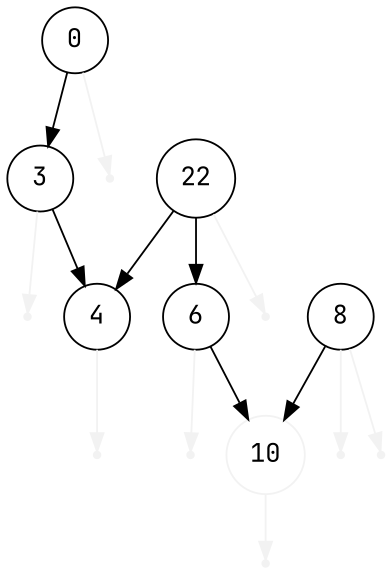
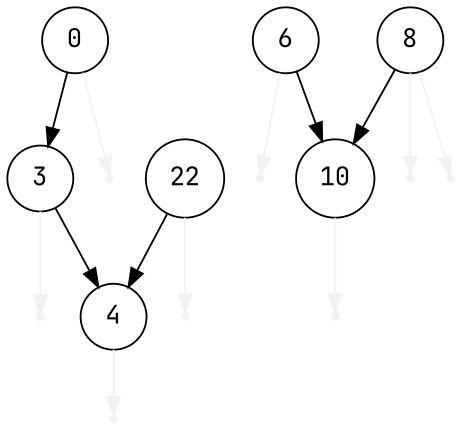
edge "22" -> "6": removed
node "10": color gray95 -> black
